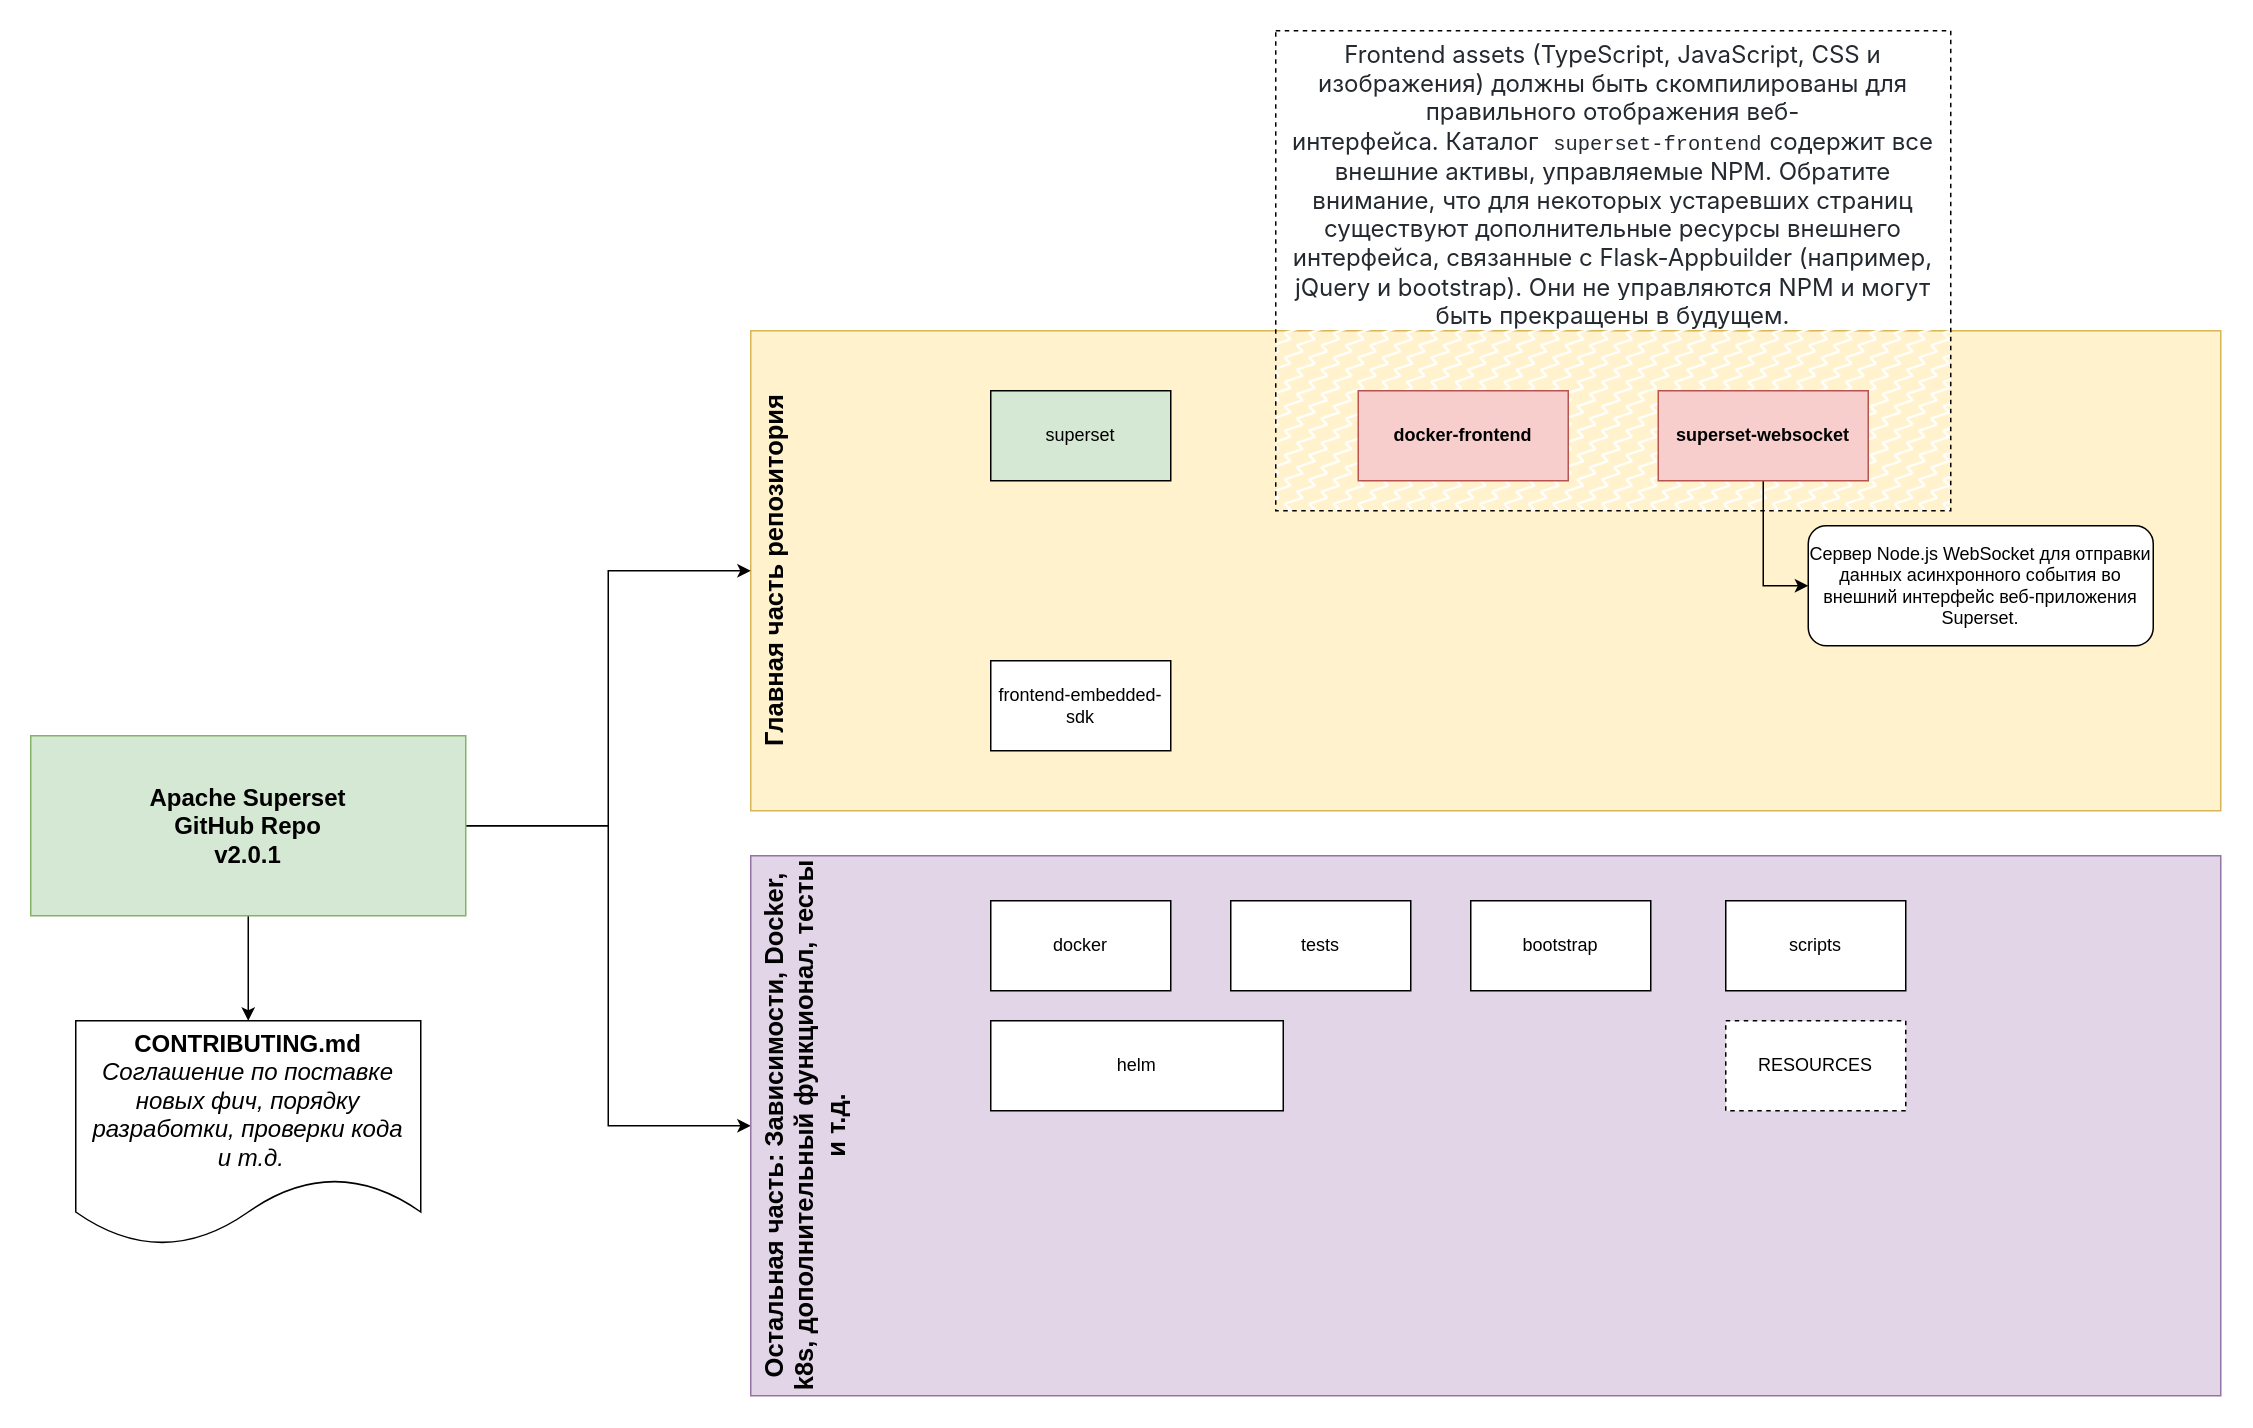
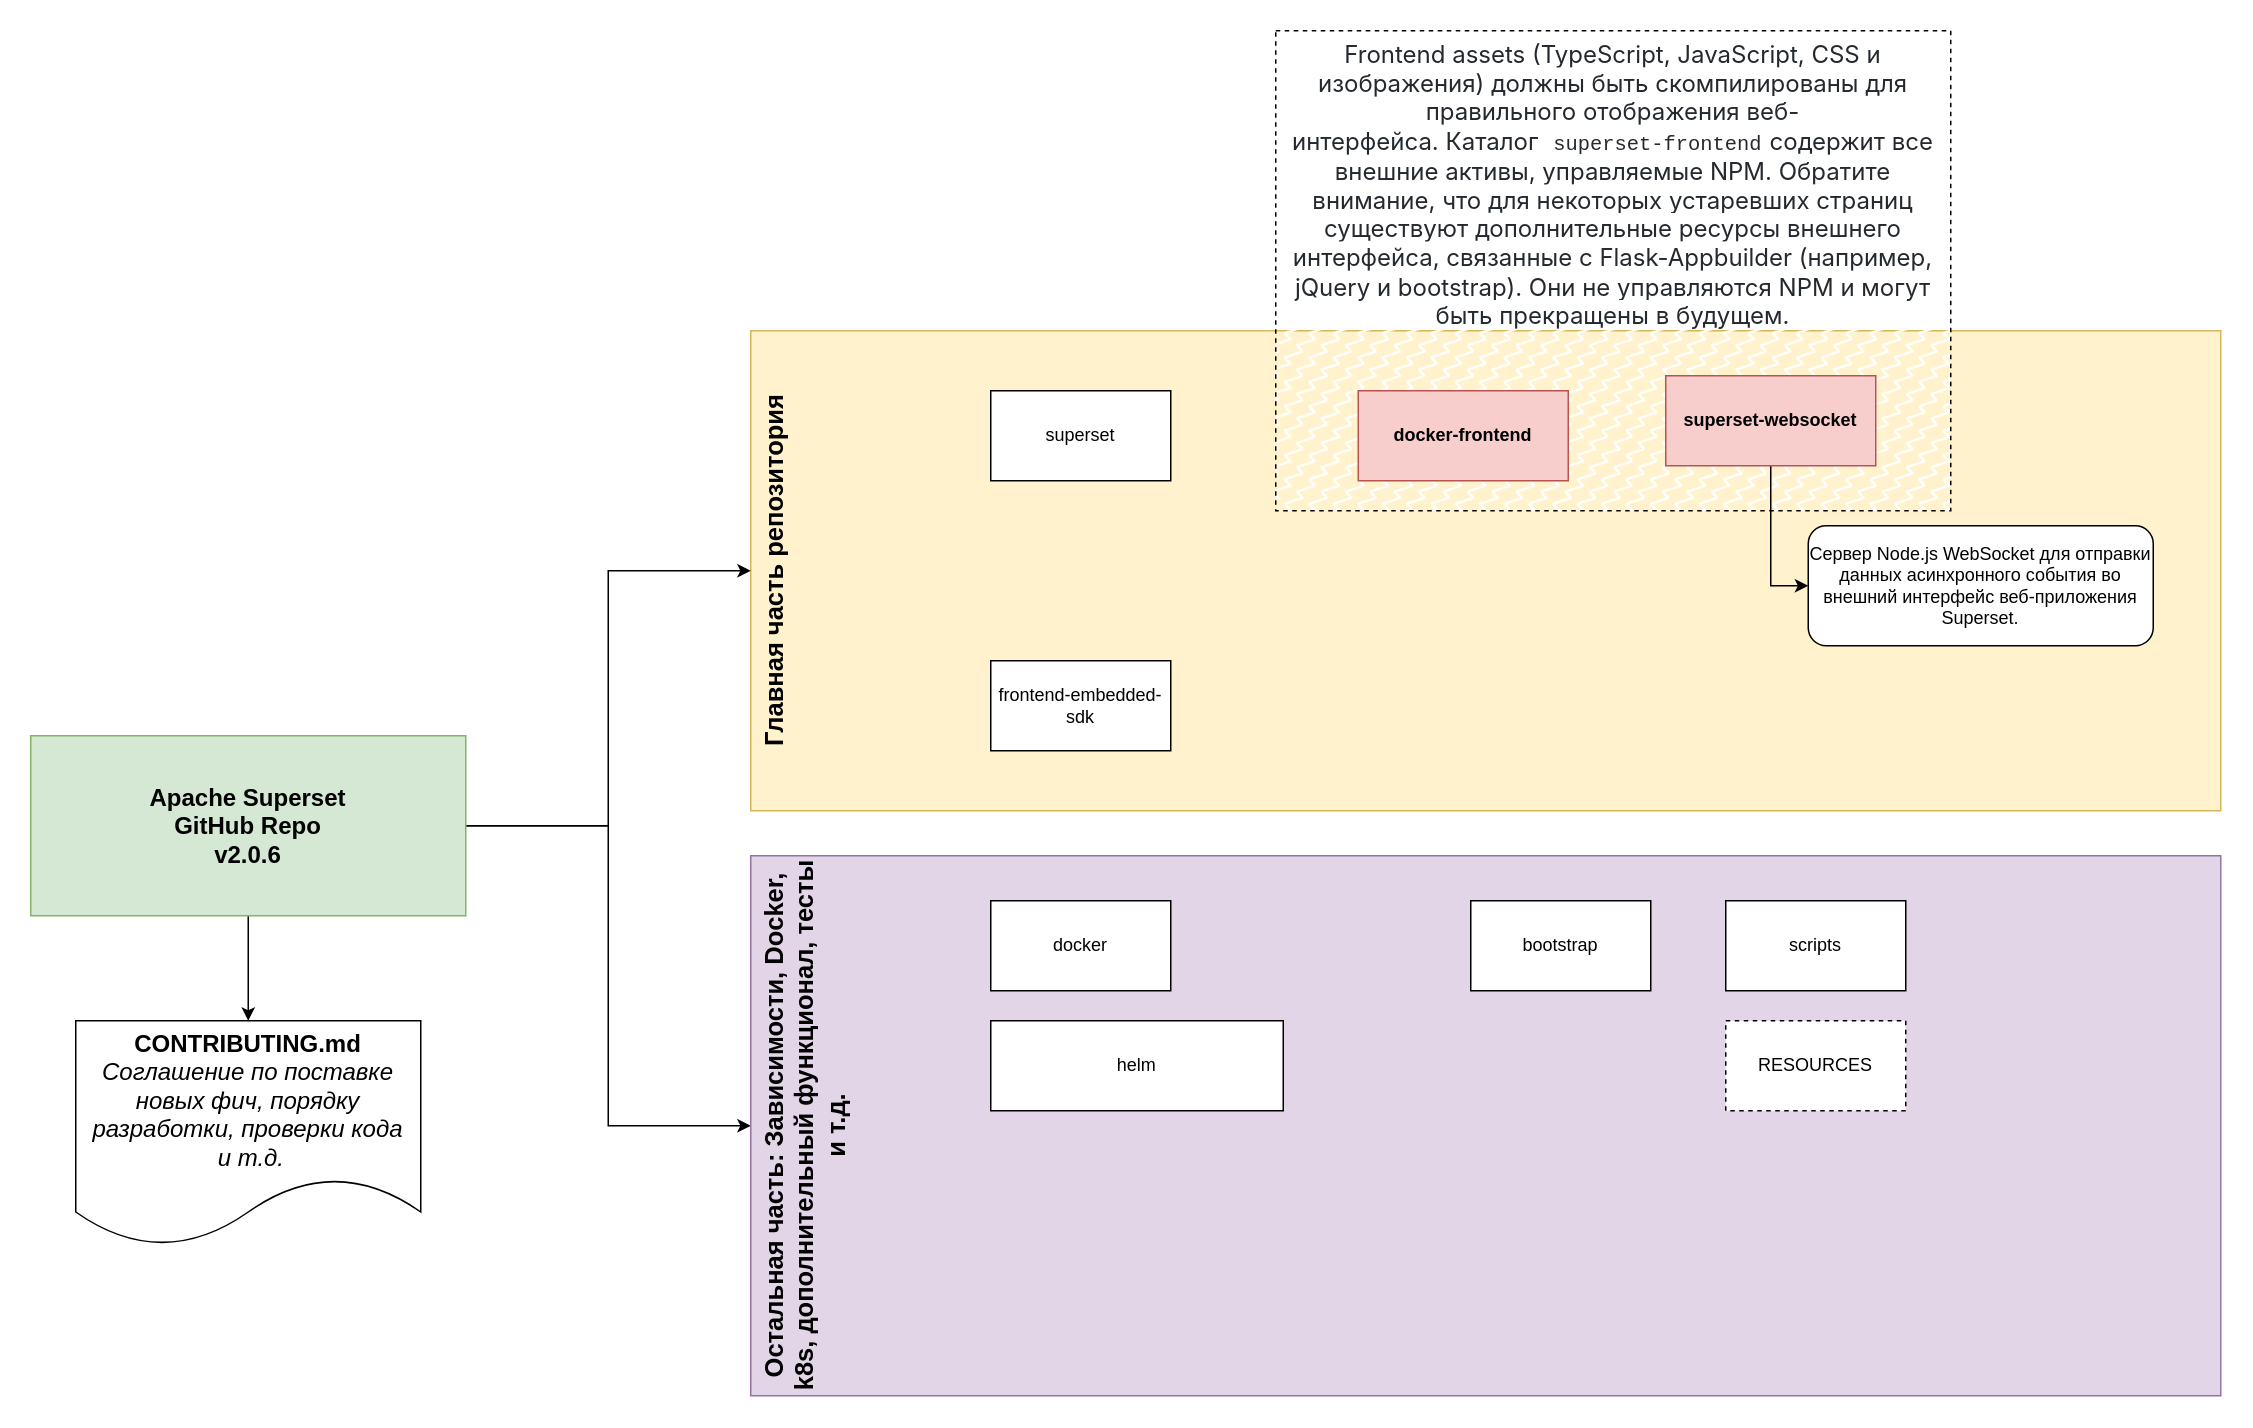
node "superset": fillcolor #d5e8d4 -> #ffffff
node "superset-websocket": moved (1763, 436) -> (1771, 421)
node "Apache Superset GitHub Repo v2.0.1": label "Apache Superset GitHub Repo v2.0.1" -> "Apache Superset GitHub Repo v2.0.6"
node "tests": removed
